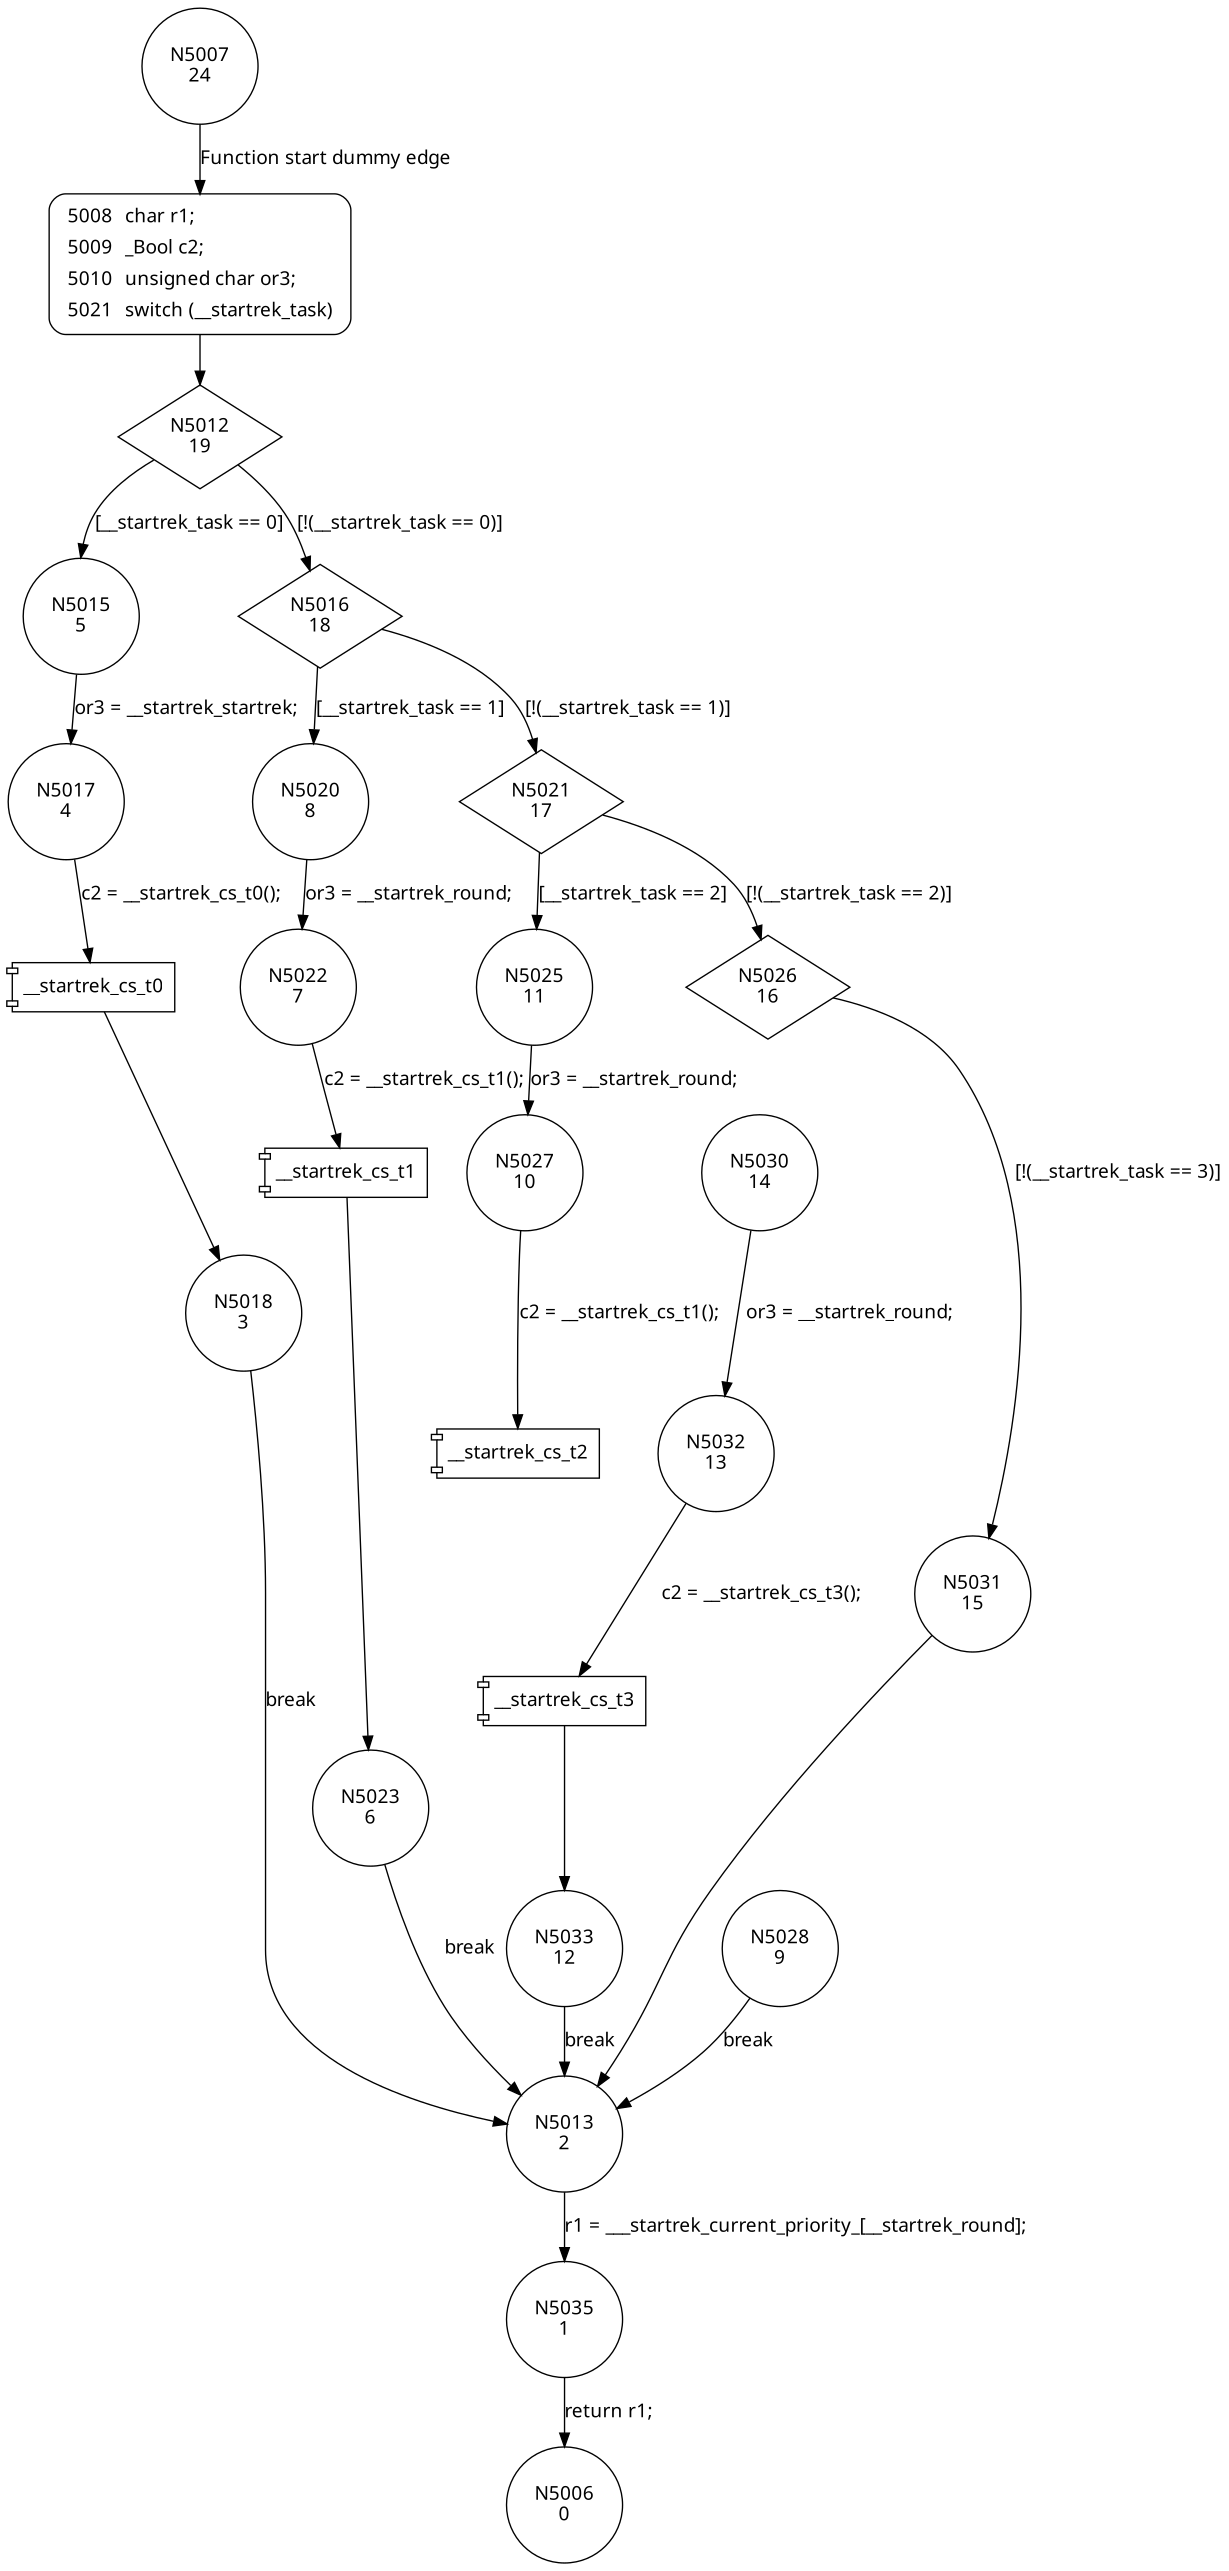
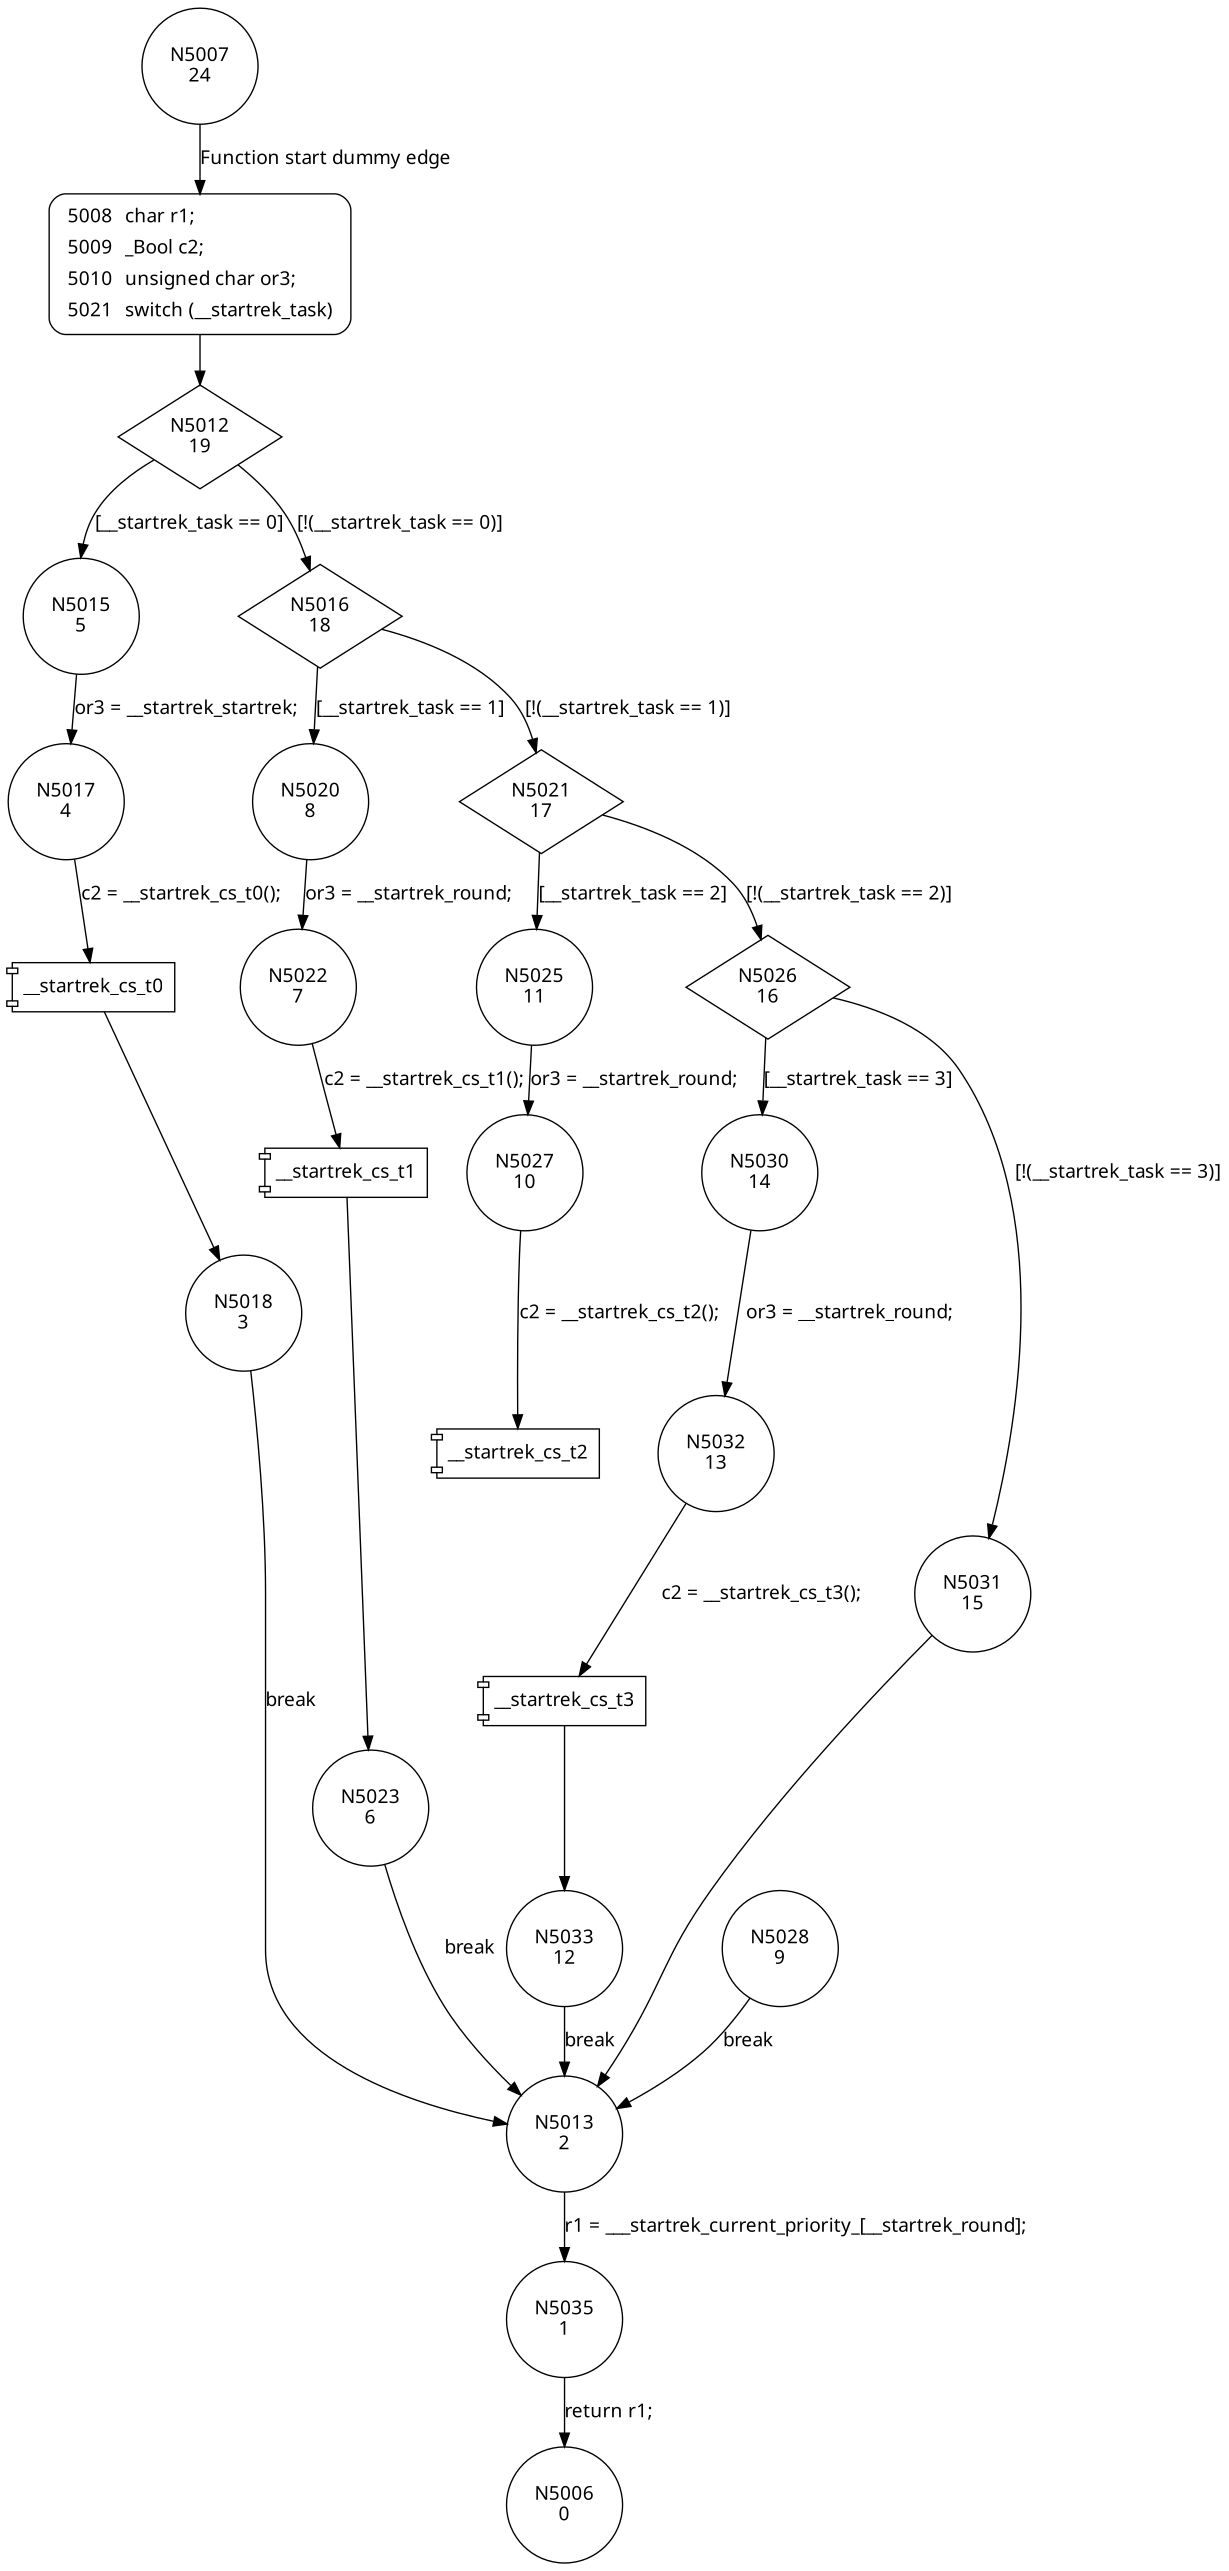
edge "N5026 16" -> "N5030 14": added, label "[__startrek_task == 3]"
edge "N5027 10" -> "__startrek_cs_t2": label "c2 = __startrek_cs_t1();" -> "c2 = __startrek_cs_t2();"
